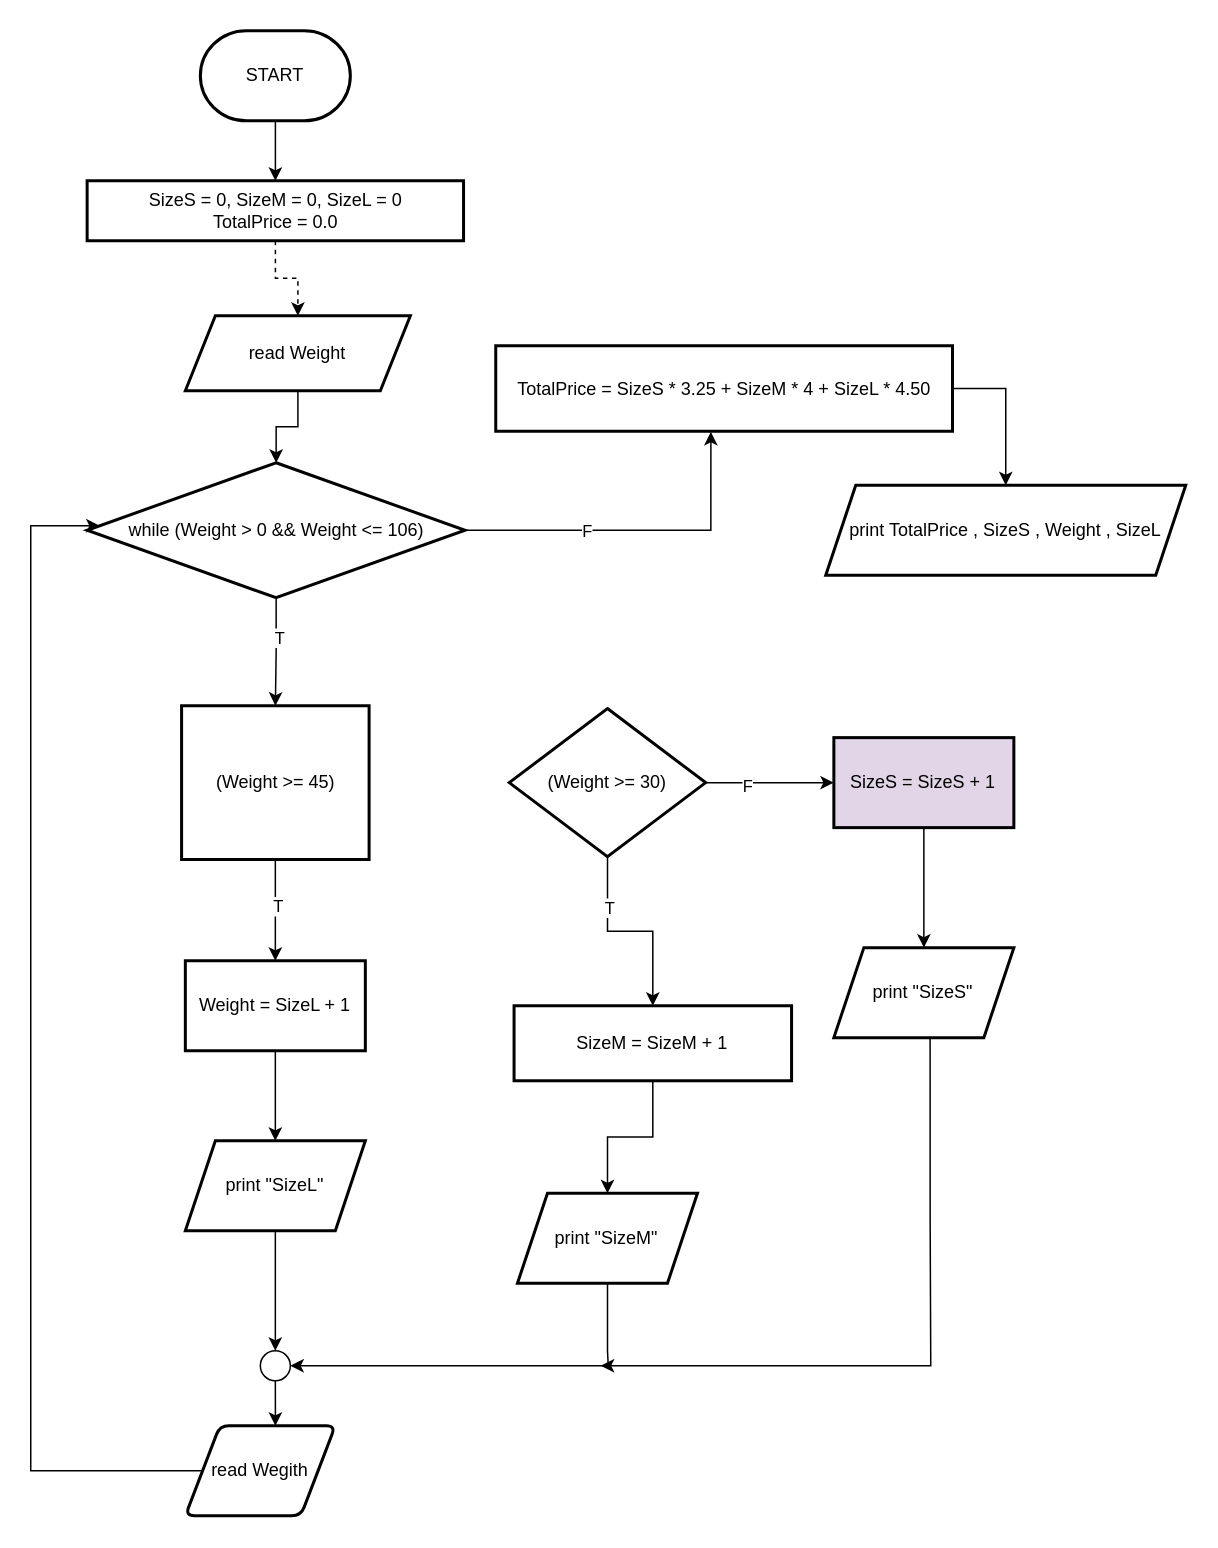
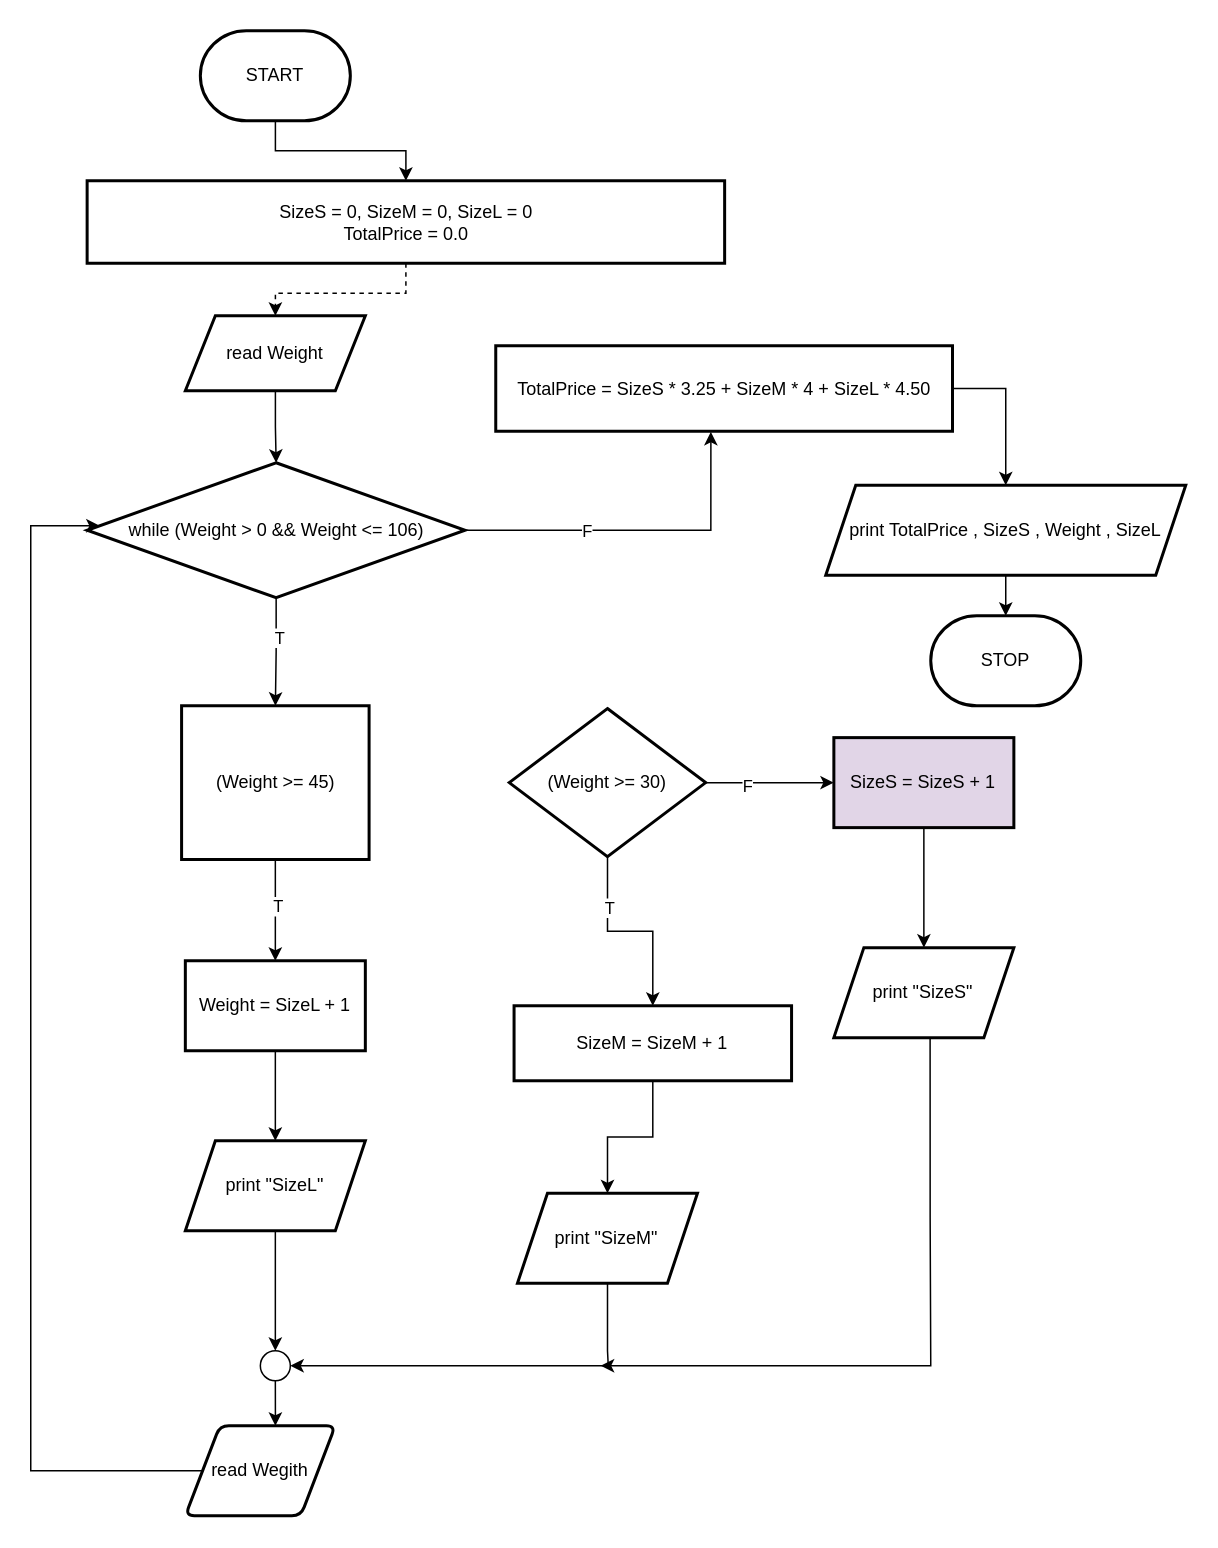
node "SizeS = 0, SizeM = 0, SizeL = 0 TotalPrice = 0.0": size 376x60 -> 638x83
node "read Weight": size 225x75 -> 180x75
edge "print TotalPrice , SizeS , Weight , SizeL" -> "STOP": added
node "STOP": added
